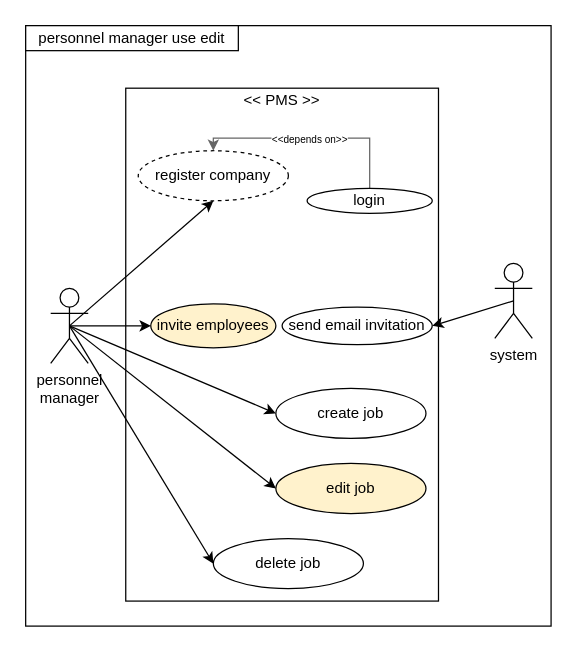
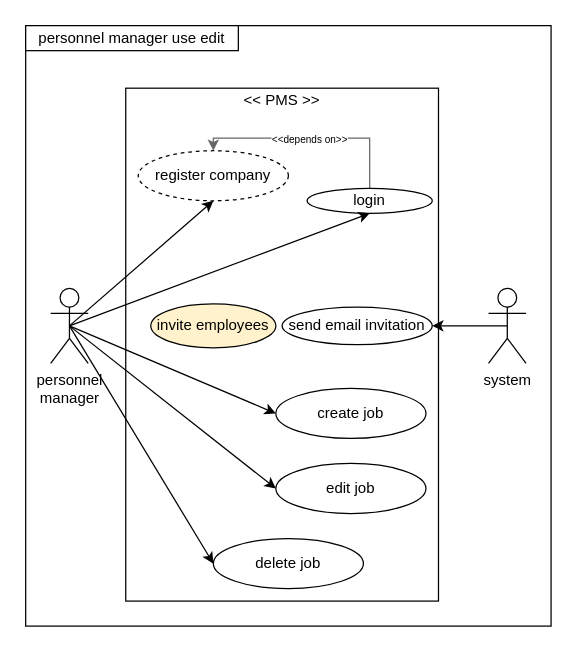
edge "personnel manager" -> "login": added
node "system": moved (513, 301) -> (507, 326)
edge "personnel manager" -> "invite employees": removed
node "edit job": fillcolor #fff2cc -> #ffffff
